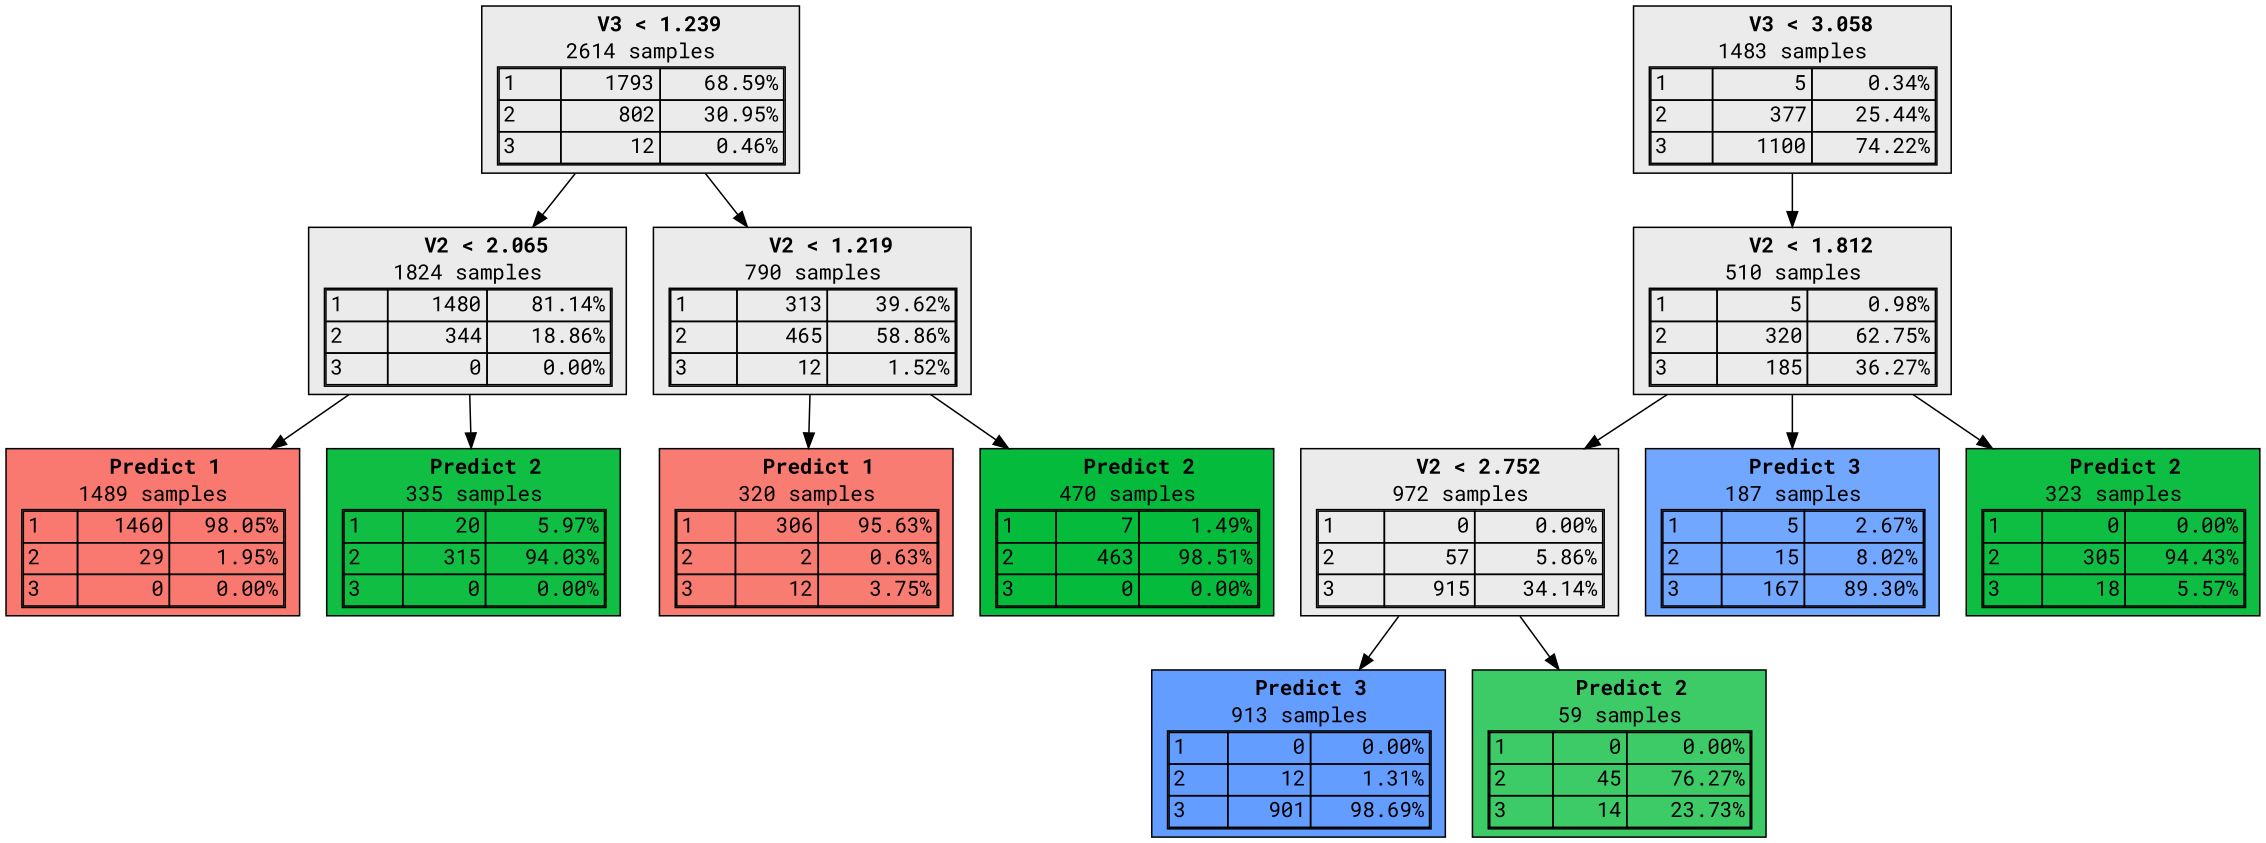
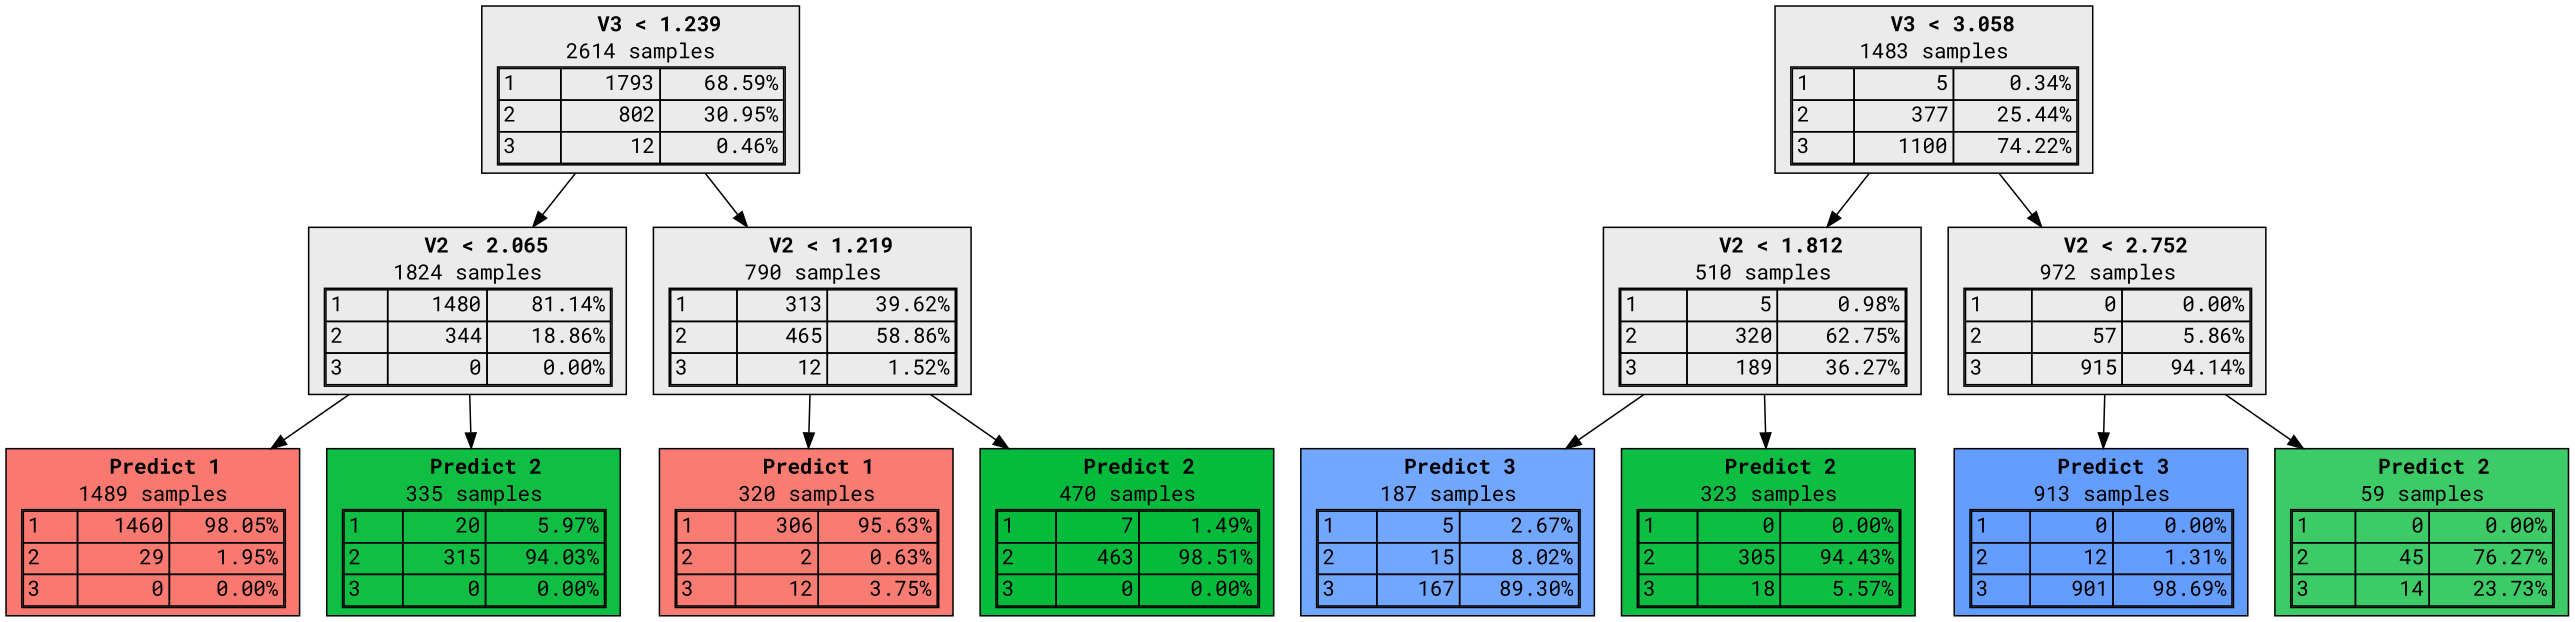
node "V2 < 1.812": text "185" -> "189"
edge "V2 < 1.812" -> "V2 < 2.752": now "V3 < 3.058" -> "V2 < 2.752"
node "V2 < 2.752": text "34.14%" -> "94.14%"
